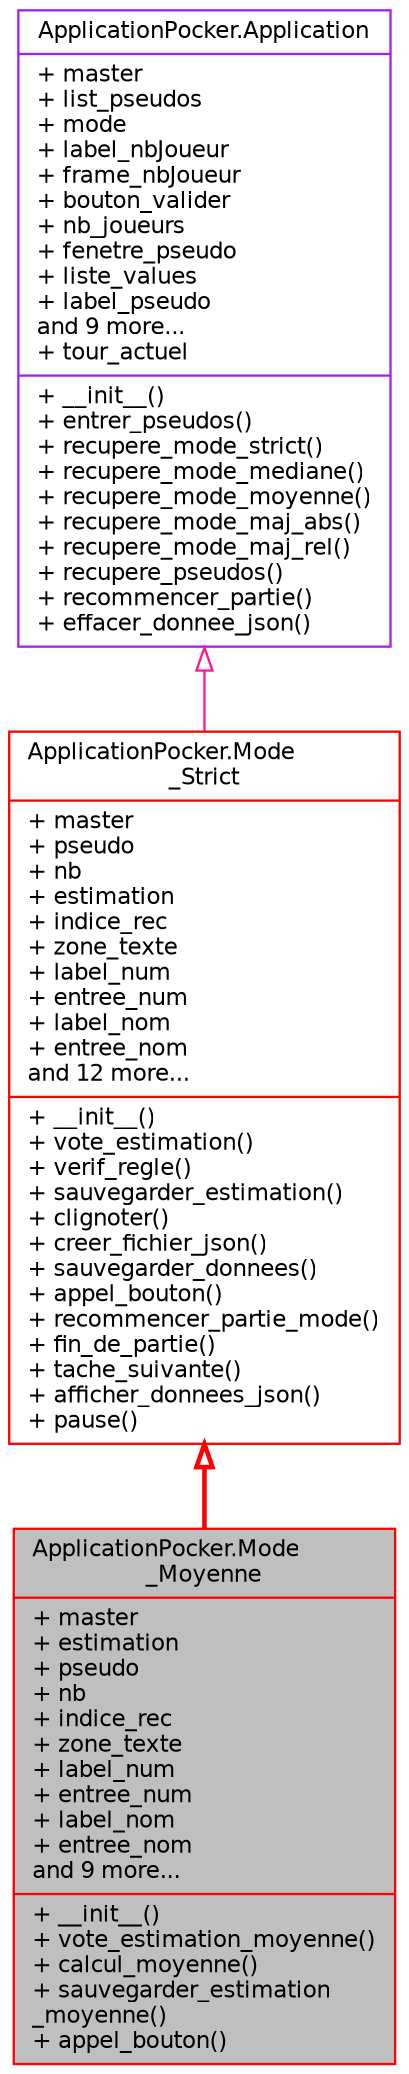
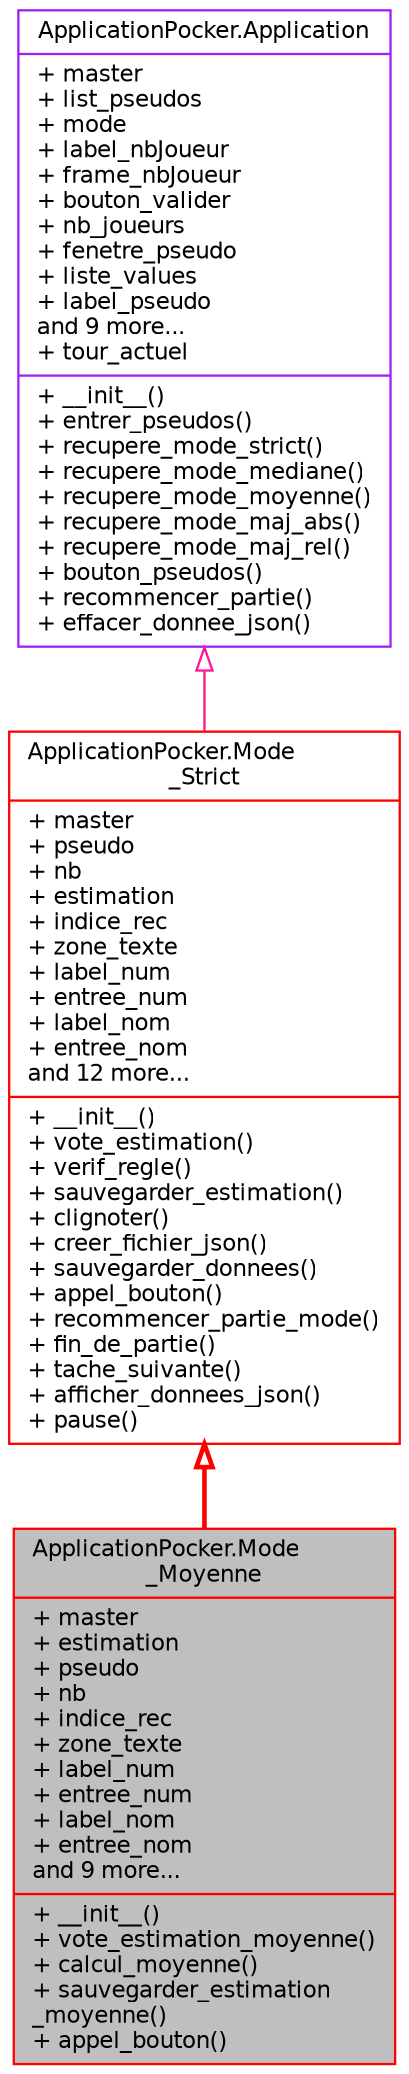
node "ApplicationPocker.Application": text "+ recupere_pseudos()" -> "+ bouton_pseudos()"
